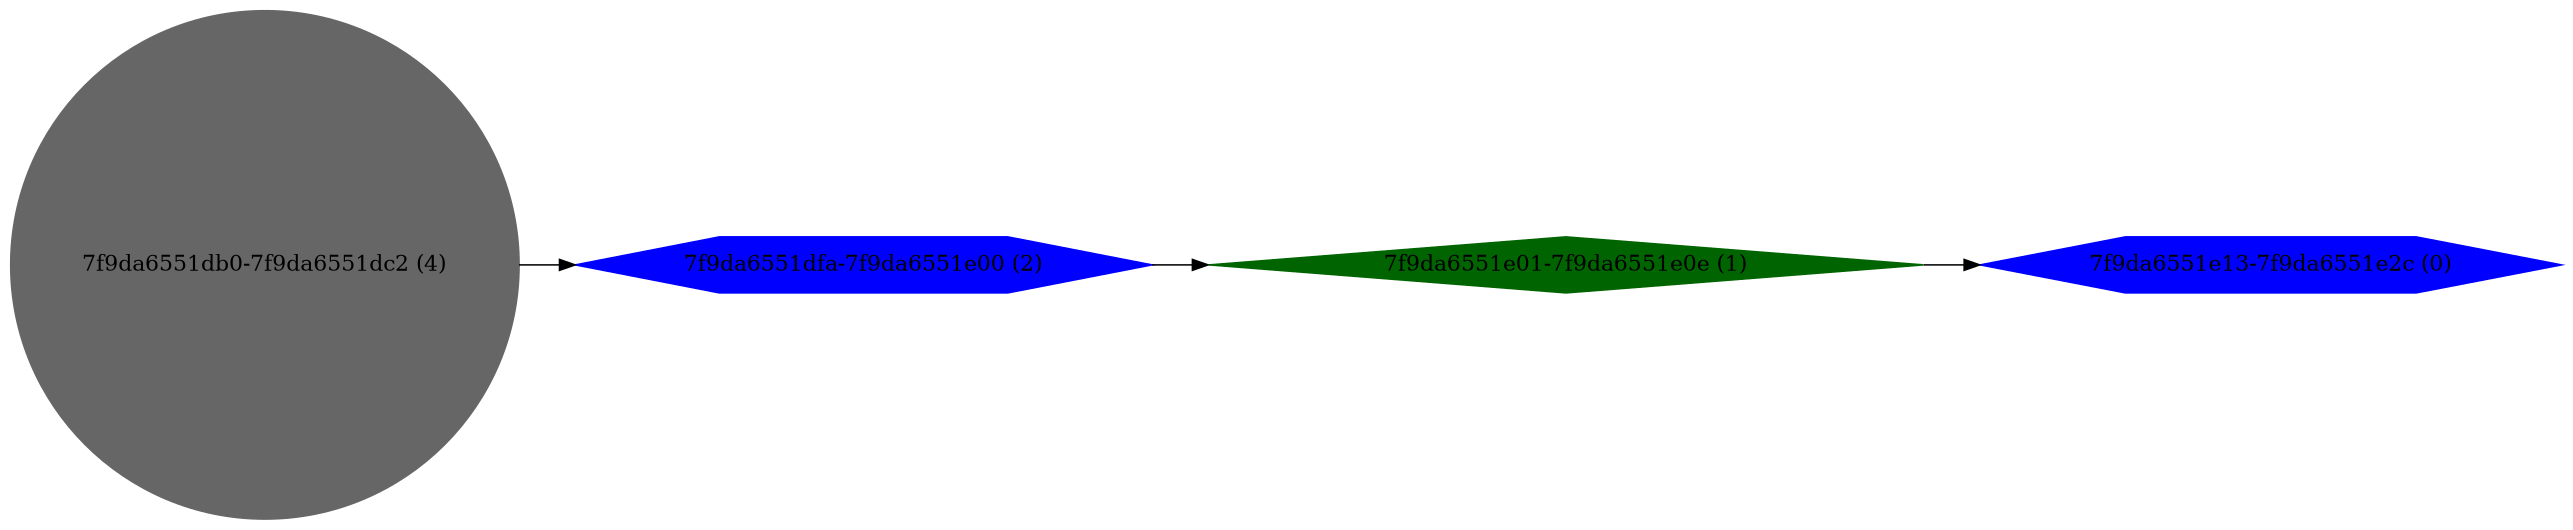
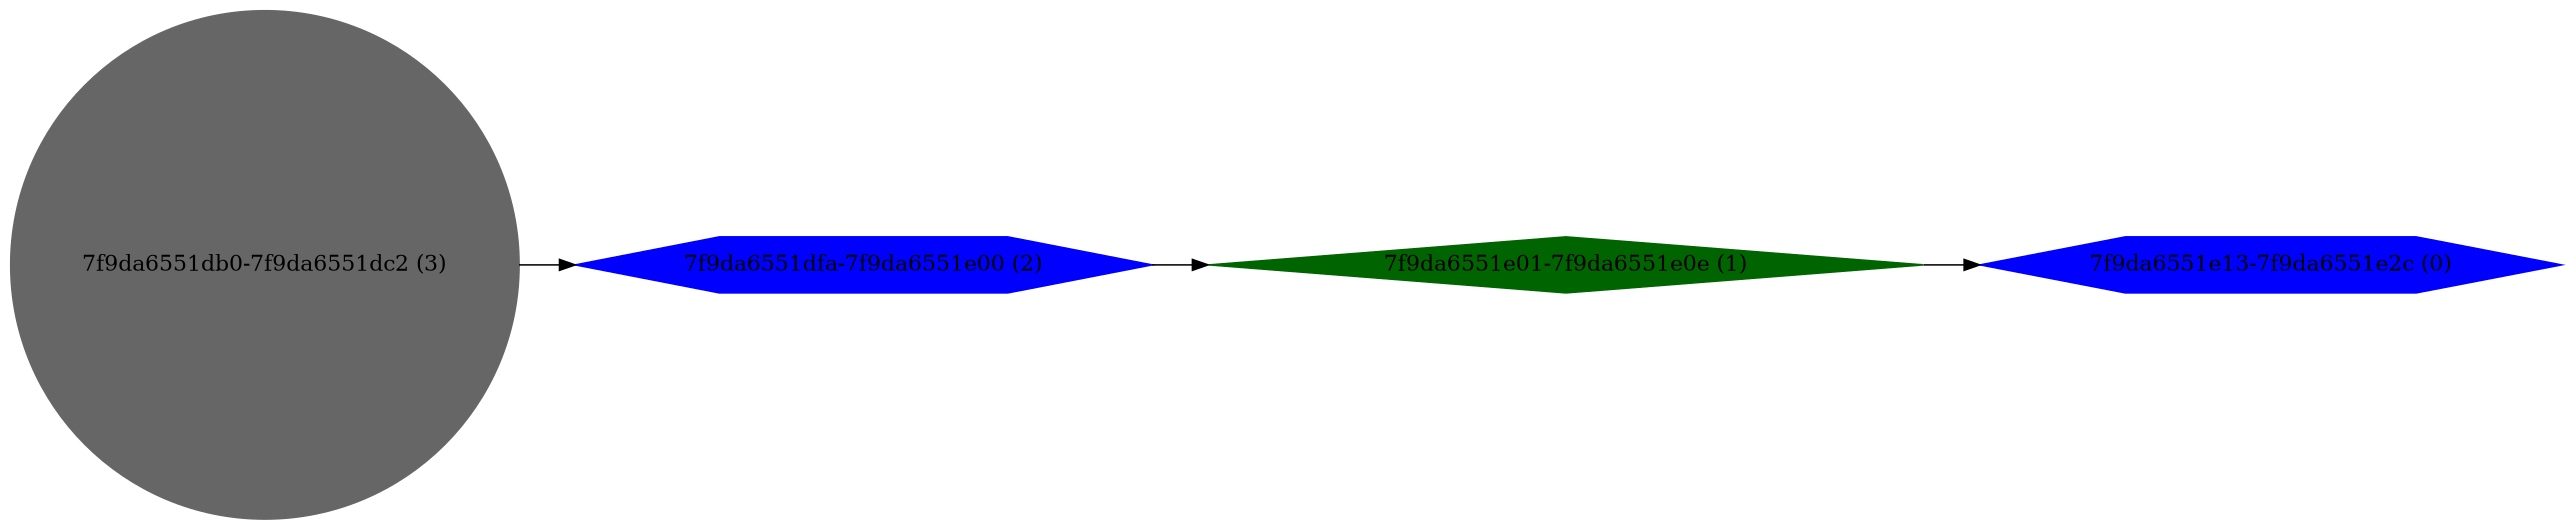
node "7f9da6551db0-7f9da6551dc2 (4)": label "7f9da6551db0-7f9da6551dc2 (4)" -> "7f9da6551db0-7f9da6551dc2 (3)"
